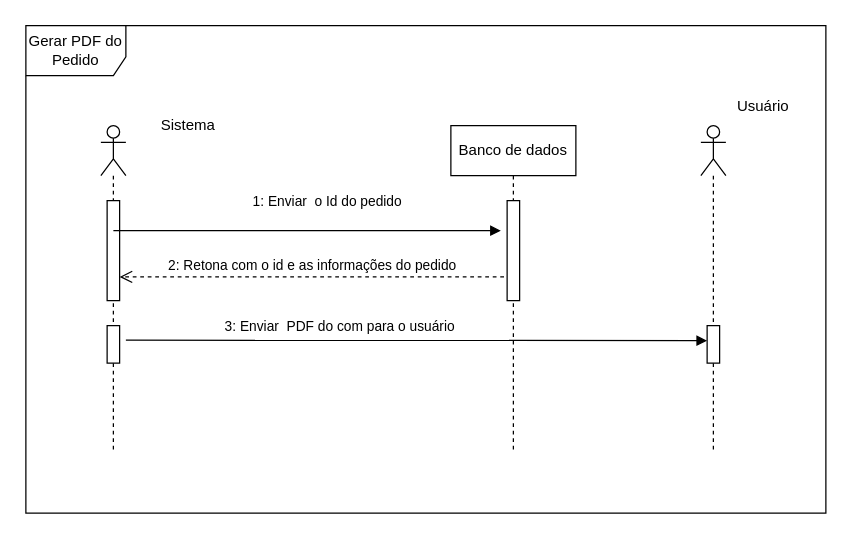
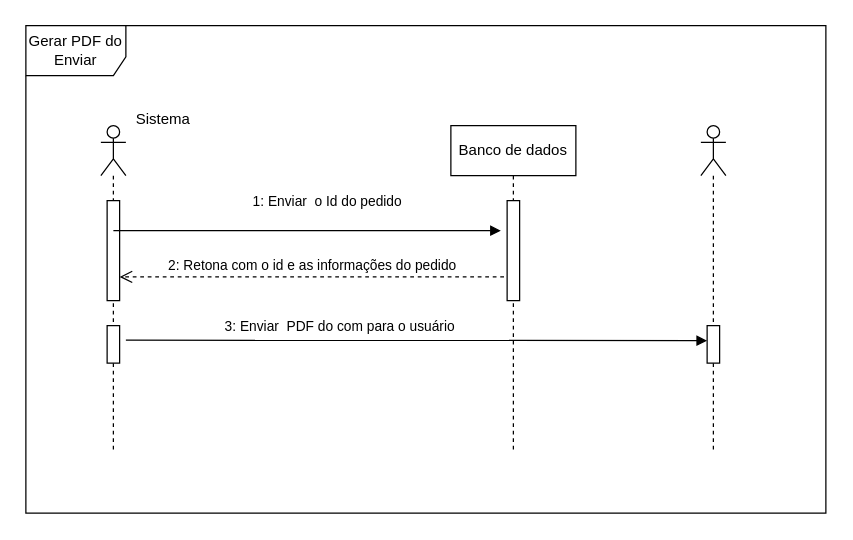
node "Gerar PDF do Pedido": label "Gerar PDF do Pedido" -> "Gerar PDF do Enviar"
node "Usuário": removed
node "Sistema": moved (188, 126) -> (163, 119)
